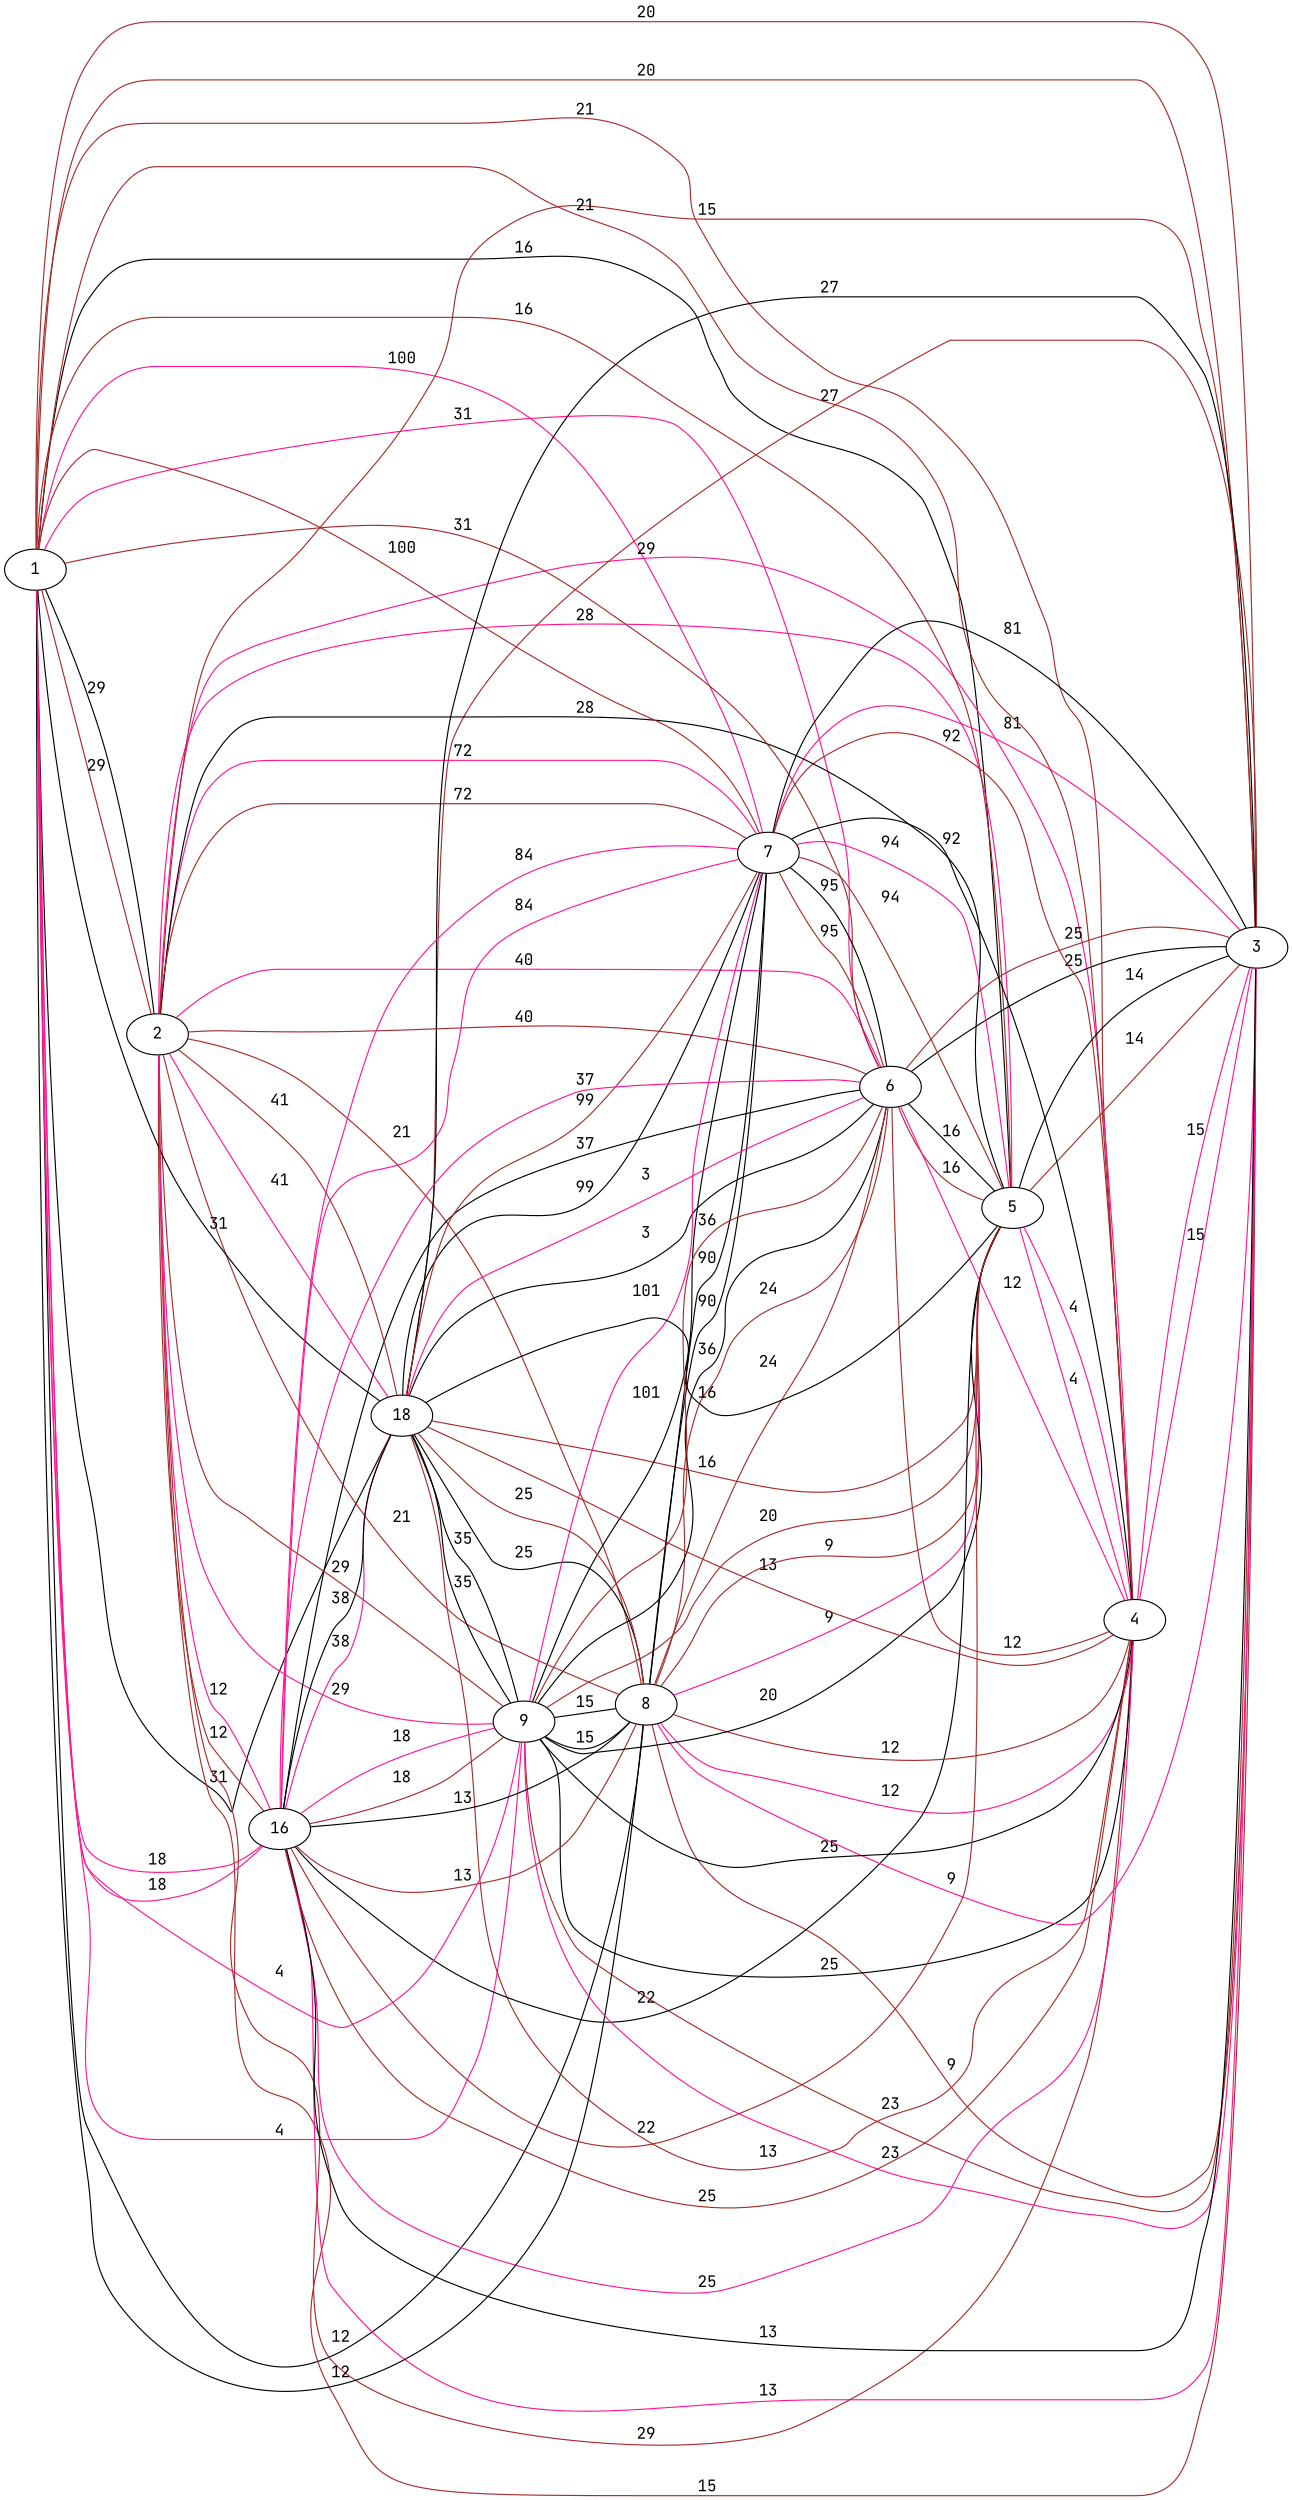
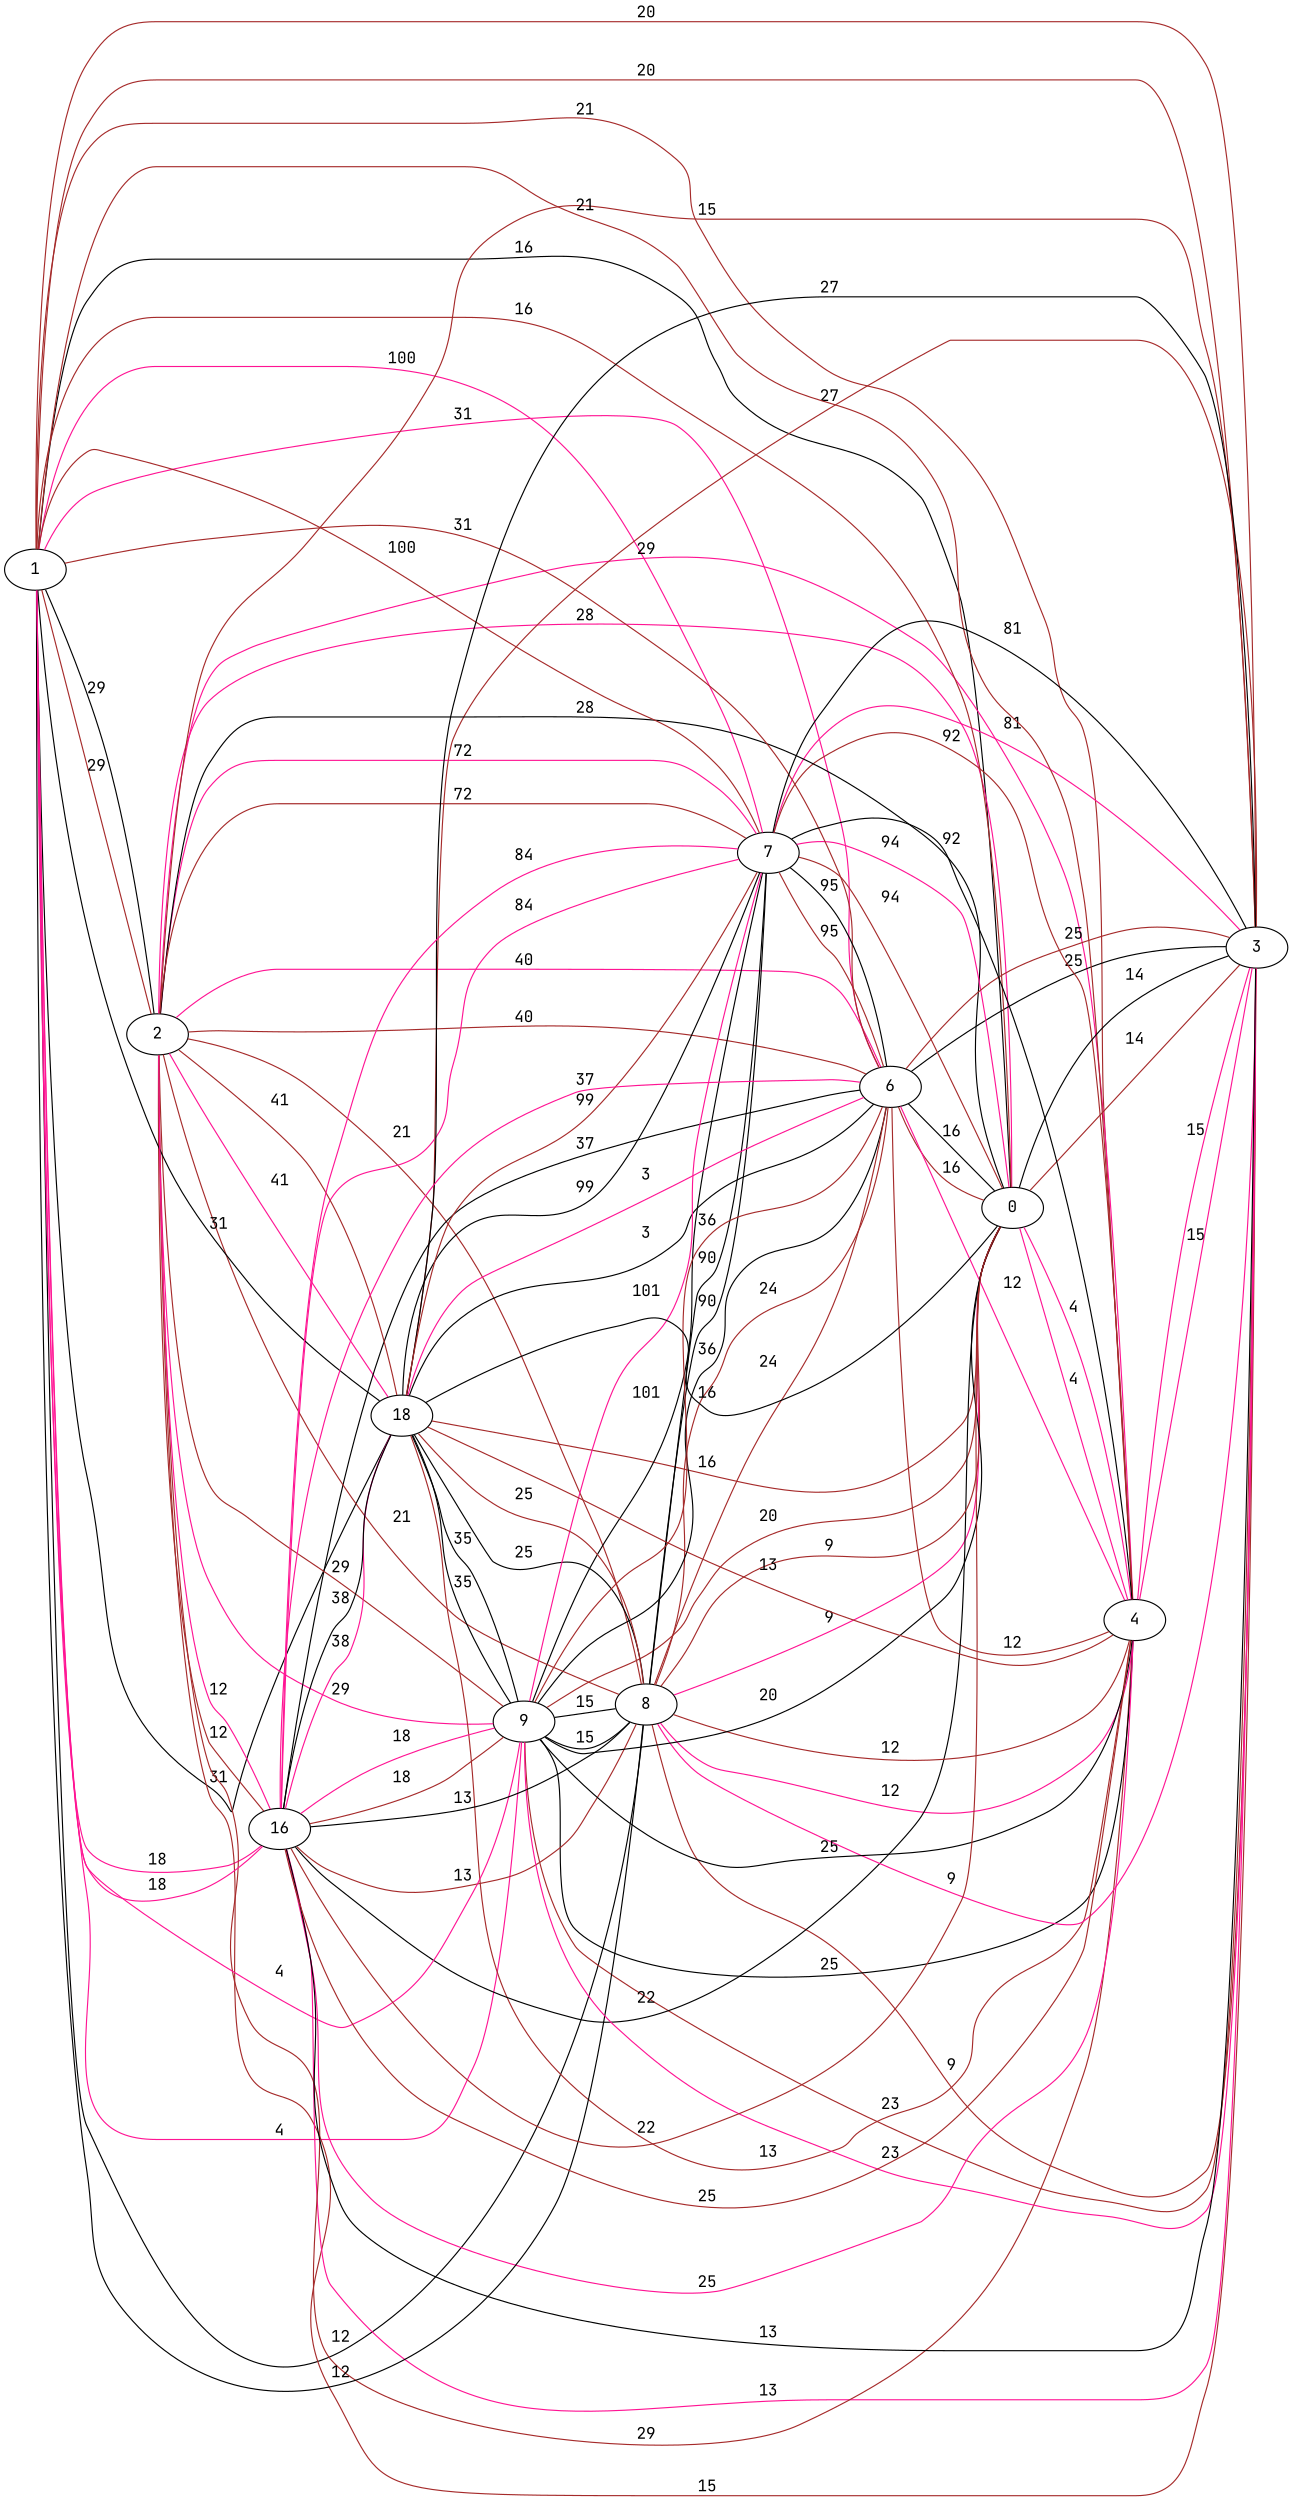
node "5": label "5" -> "0"
